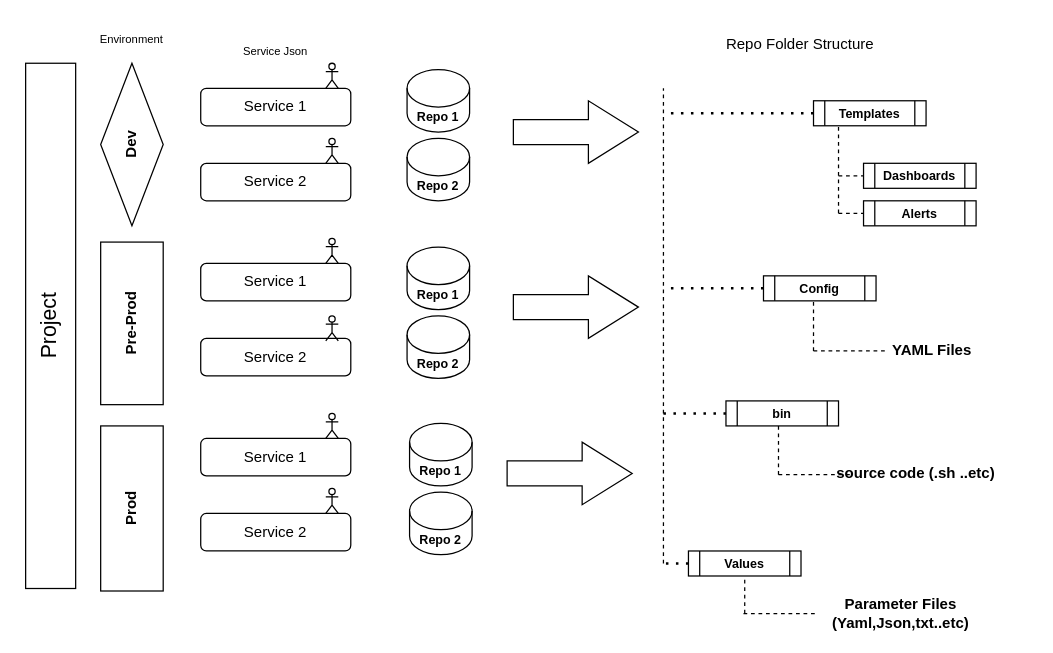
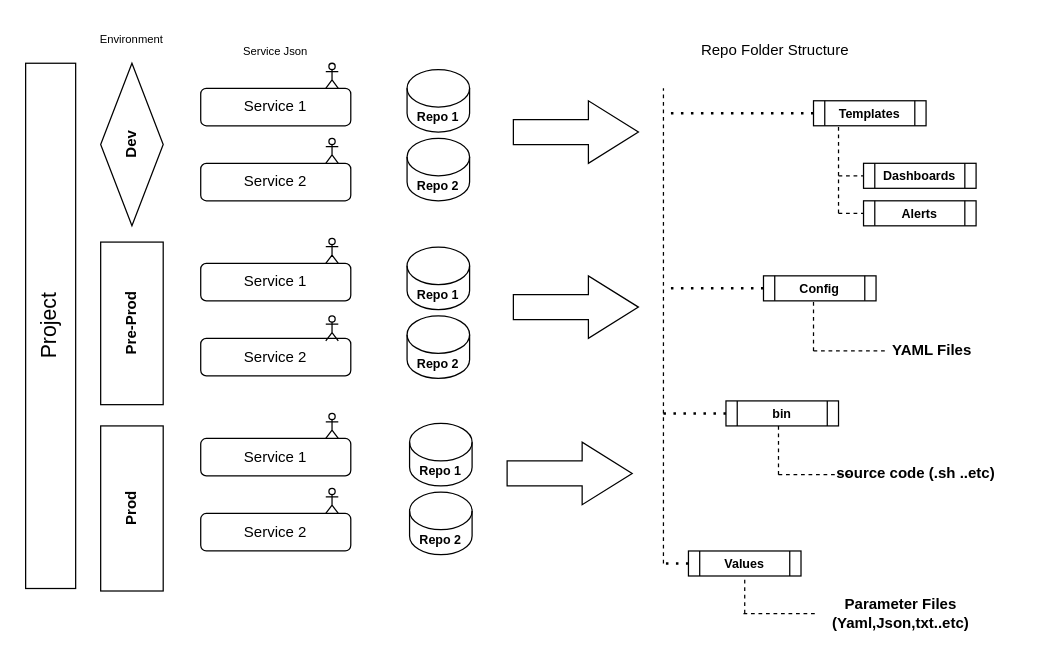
node "Repo Folder Structure": moved (800, 44) -> (775, 51)
